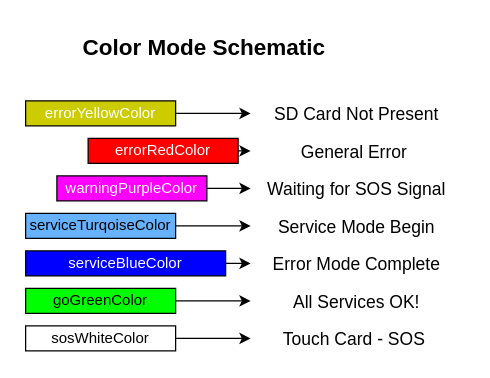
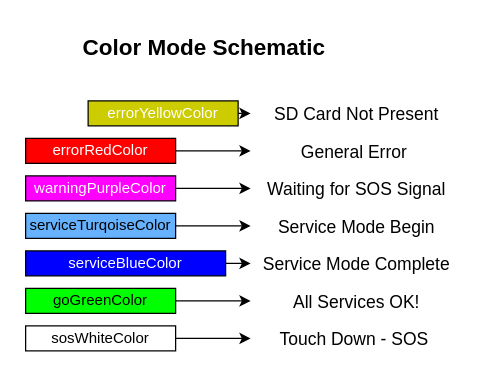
node "errorYellowColor": moved (101, 113) -> (163, 113)
node "errorRedColor": moved (163, 151) -> (101, 151)
node "warningPurpleColor": moved (132, 188) -> (101, 188)
node "Error Mode Complete": label "Error Mode Complete" -> "Service Mode Complete"
node "Touch Card - SOS": label "Touch Card - SOS" -> "Touch Down - SOS"
